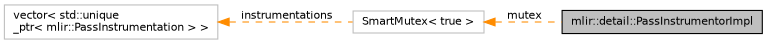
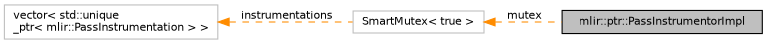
node "mlir::detail::PassInstrumentorImpl": label "mlir::detail::PassInstrumentorImpl" -> "mlir::ptr::PassInstrumentorImpl"
